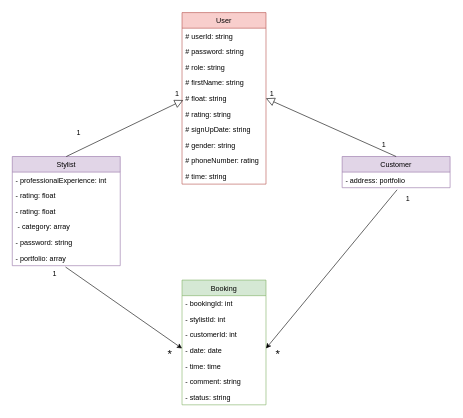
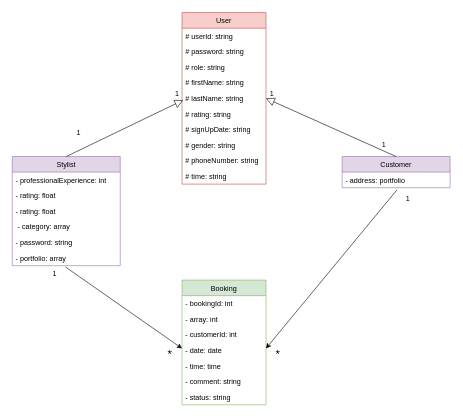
node "# float: string": label "# float: string" -> "# lastName: string"
node "# phoneNumber: rating": label "# phoneNumber: rating" -> "# phoneNumber: string"
node "- stylistId: int": label "- stylistId: int" -> "- array: int"
